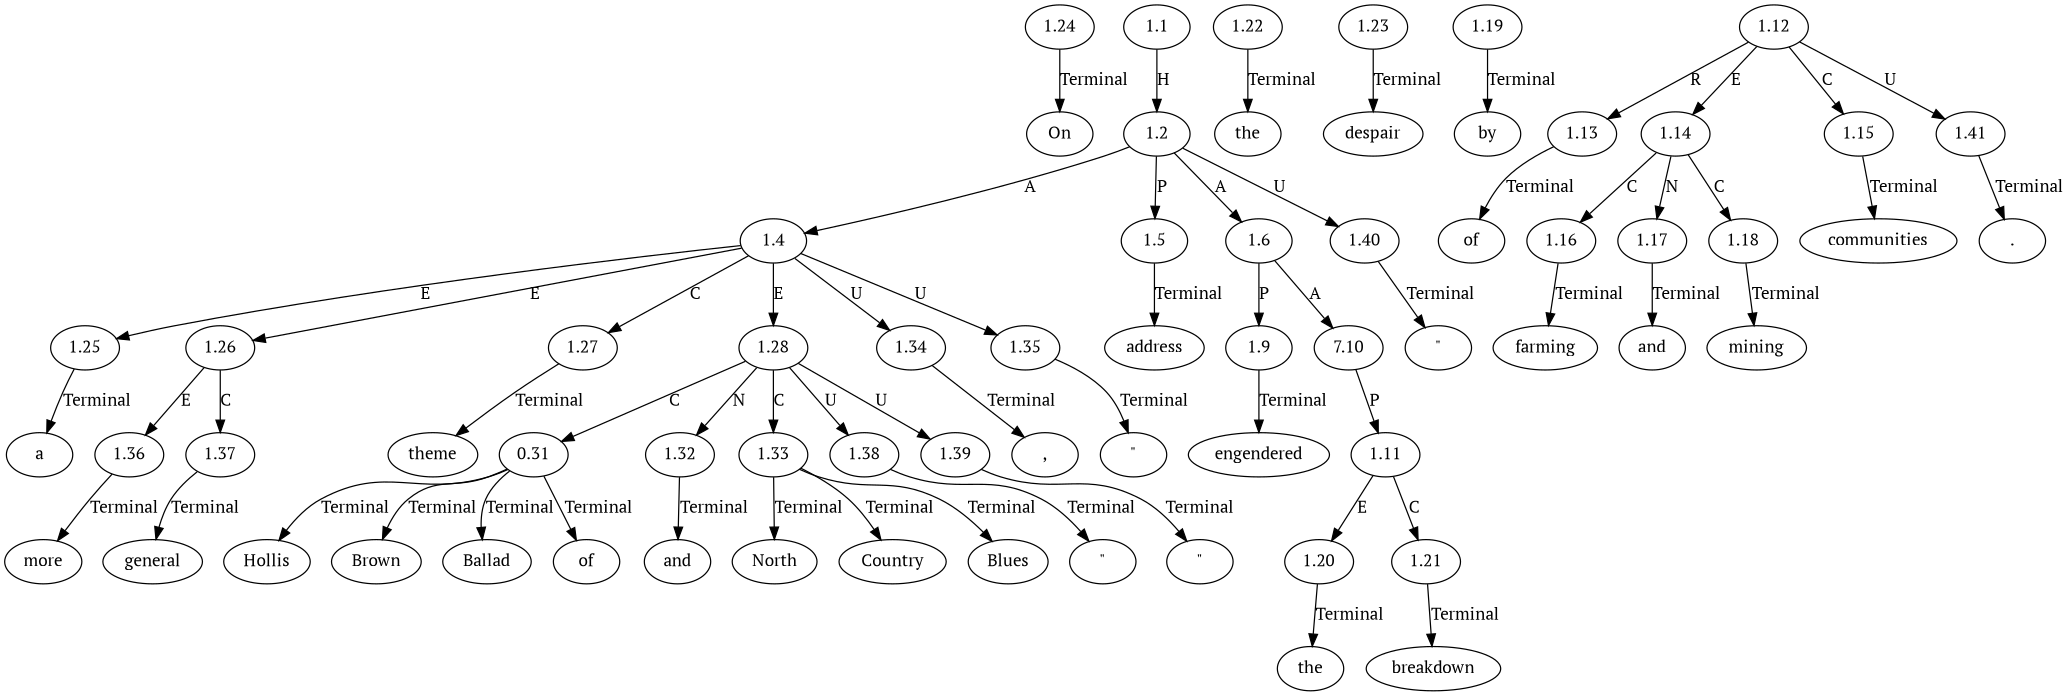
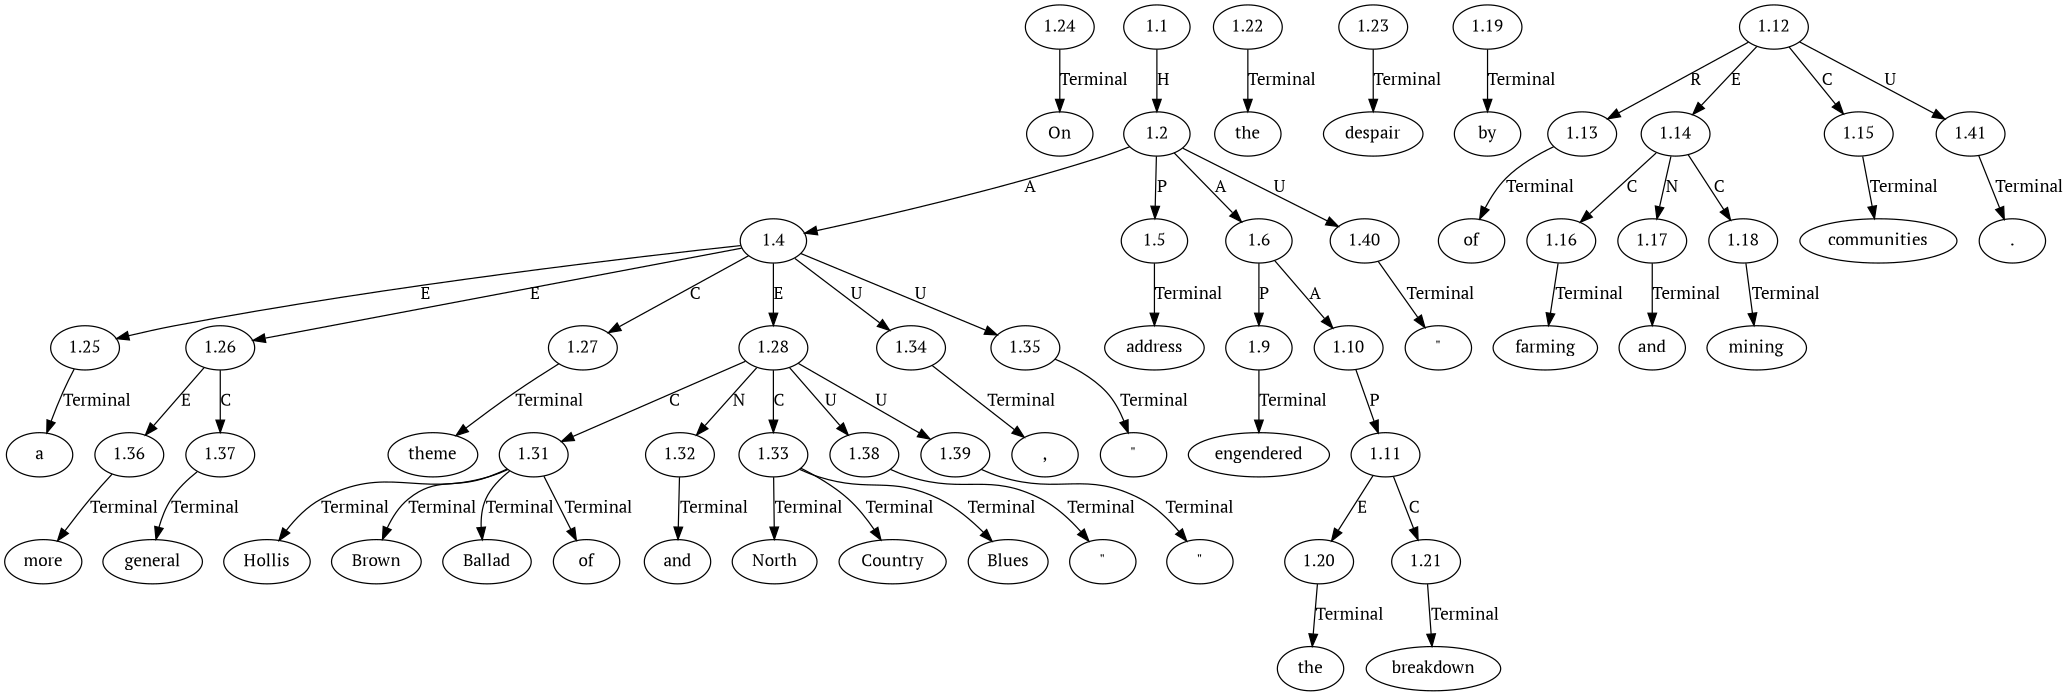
node "7.10": label "7.10" -> "1.10"
node "0.31": label "0.31" -> "1.31"
